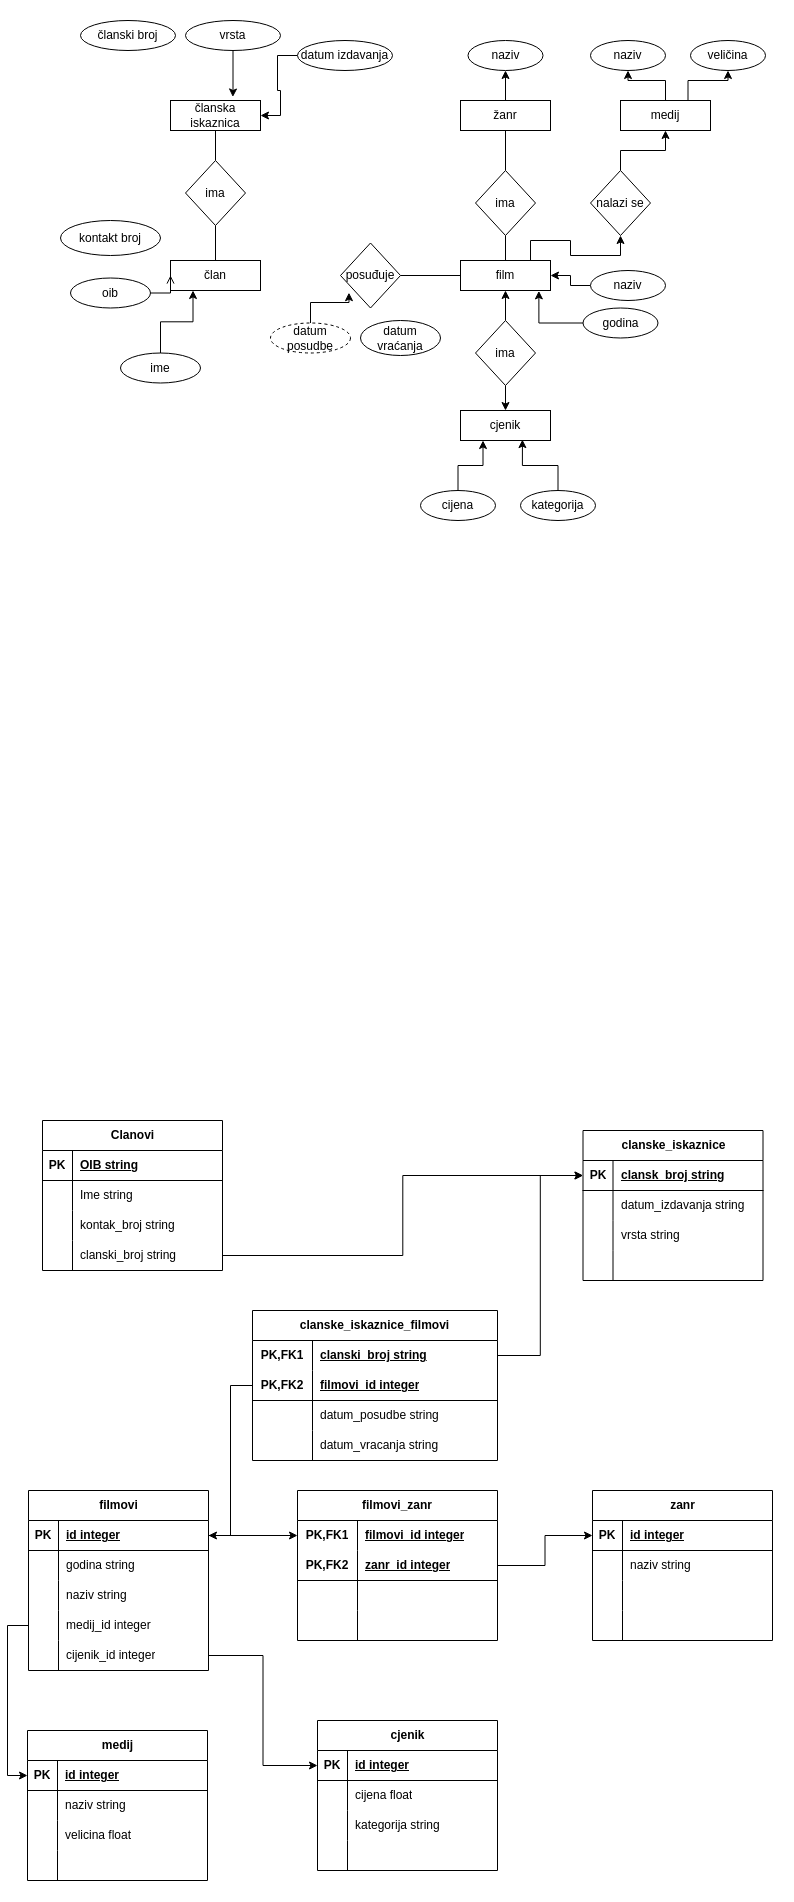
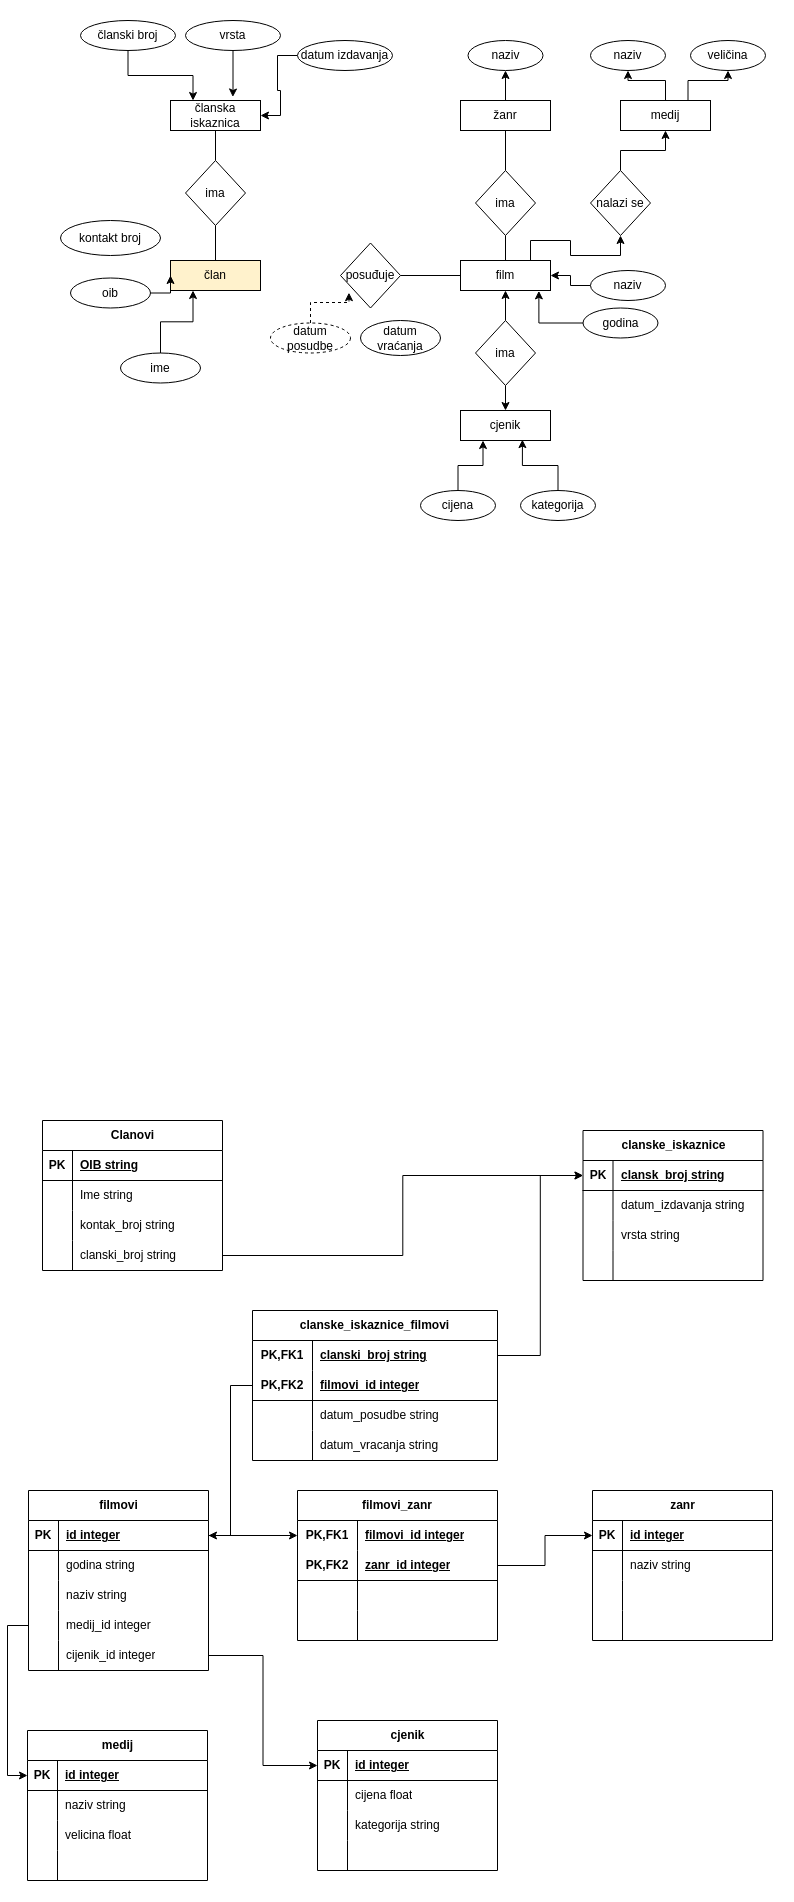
edge "članski broj" -> "članska iskaznica": added
node "član": fillcolor #ffffff -> #fff2cc
edge "oib" -> "član": arrowhead open -> classic
edge "datum posudbe" -> "posuđuje": style solid -> dashed
